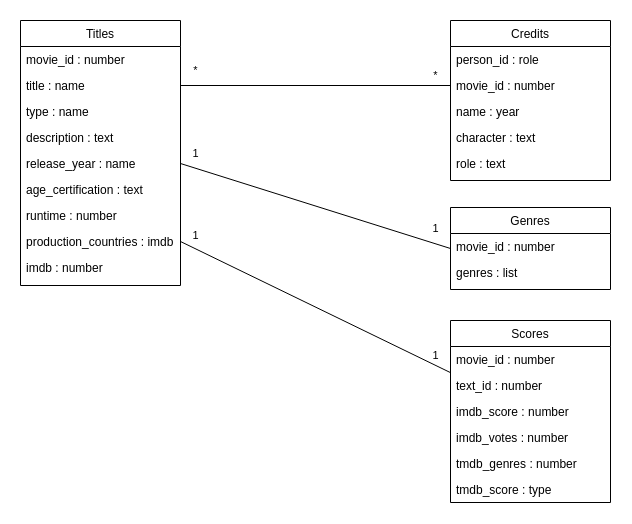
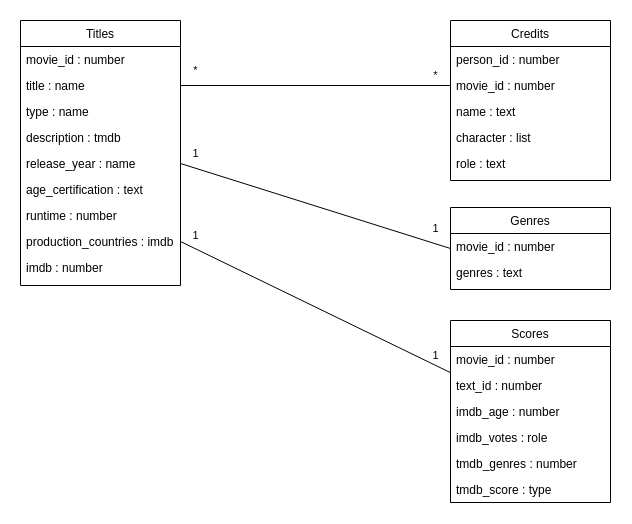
node "person_id : role": label "person_id : role" -> "person_id : number"
node "name : year": label "name : year" -> "name : text"
node "description : text": label "description : text" -> "description : tmdb"
node "character : text": label "character : text" -> "character : list"
node "genres : list": label "genres : list" -> "genres : text"
node "imdb_score : number": label "imdb_score : number" -> "imdb_age : number"
node "imdb_votes : number": label "imdb_votes : number" -> "imdb_votes : role"
